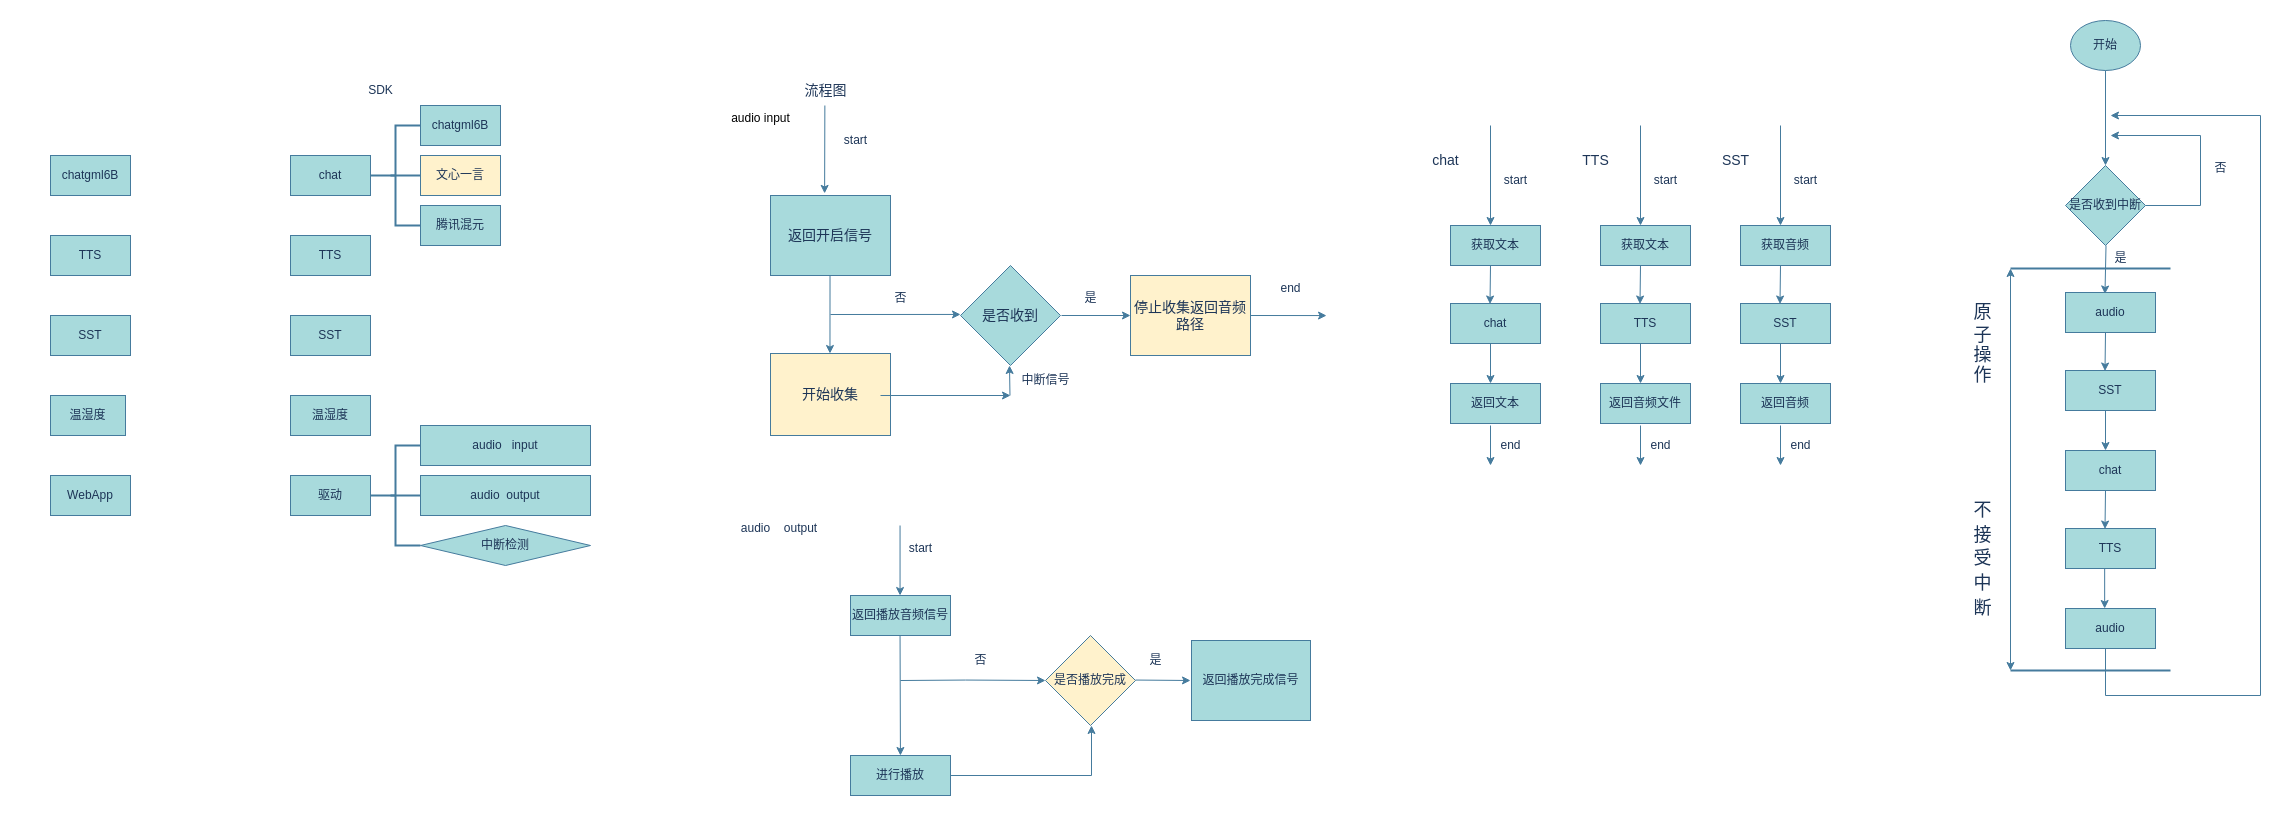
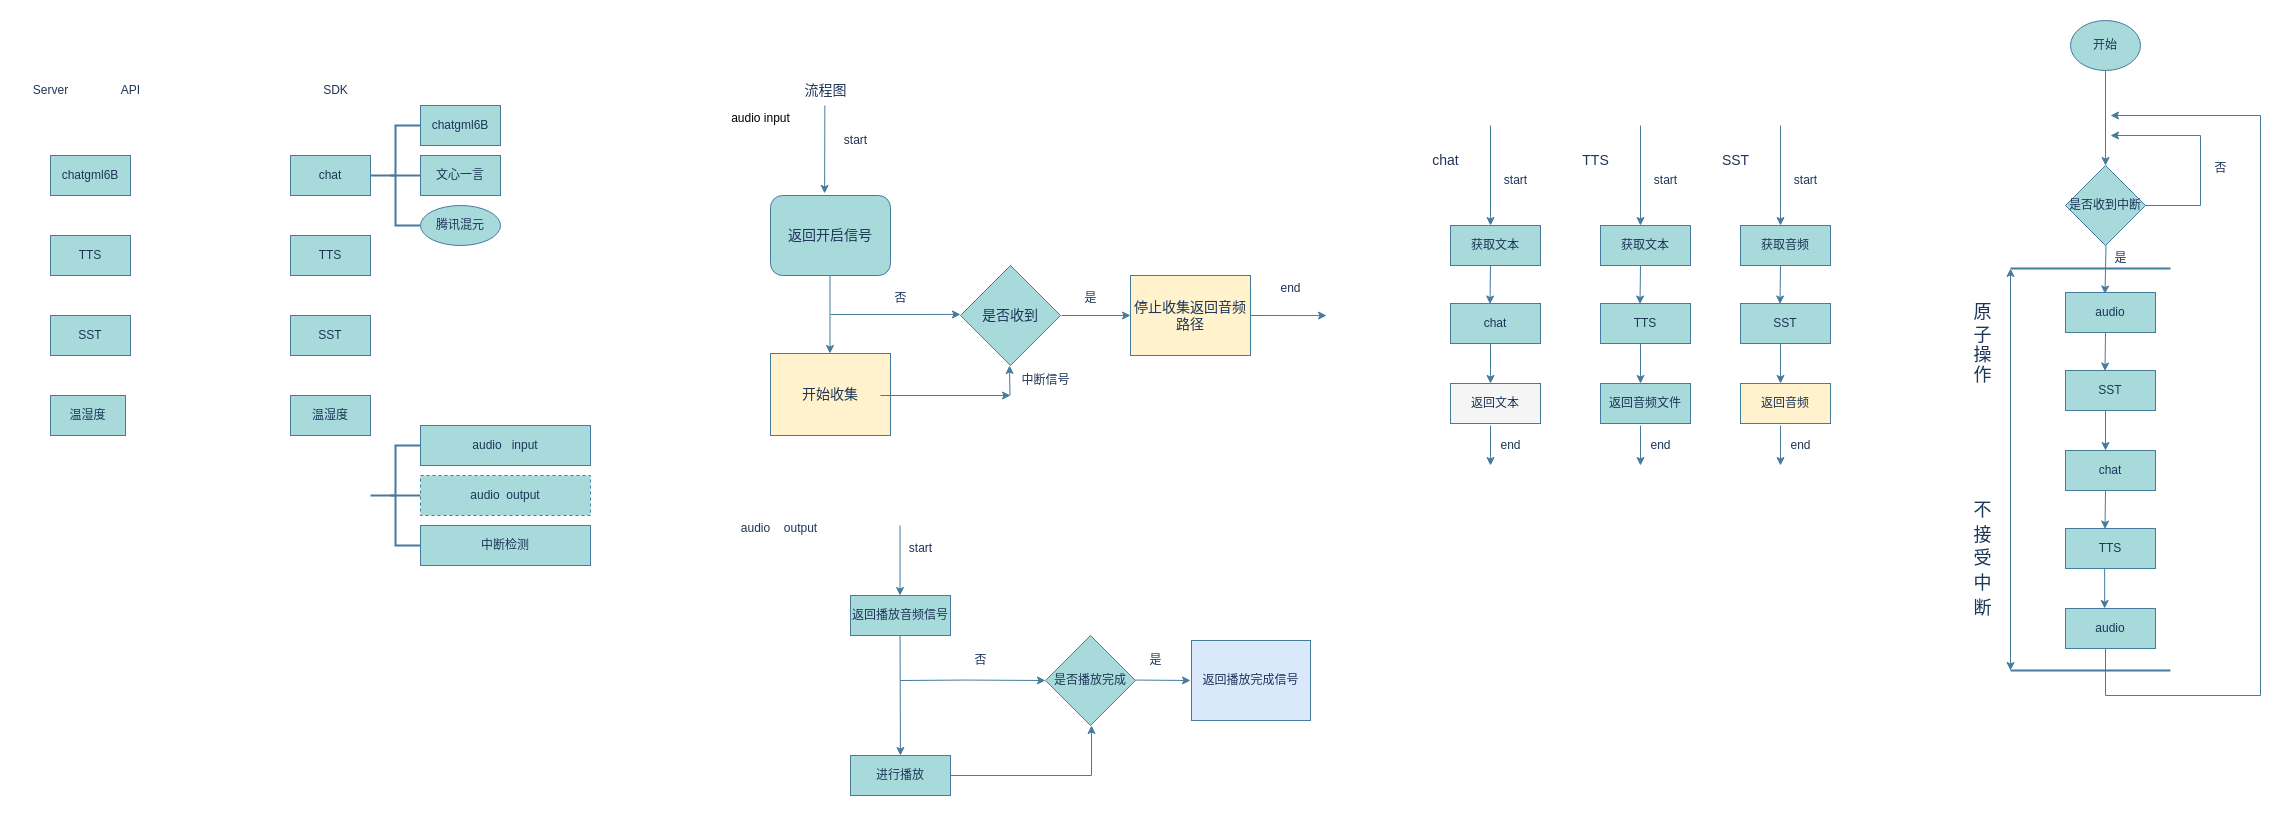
node "Server": added
node "API": added
node "SDK": moved (381, 91) -> (336, 91)
node "文心一言": fillcolor #fff2cc -> #a8dadc
node "腾讯混元": shape rectangle -> ellipse
node "返回开启信号": shape rectangle -> rounded rectangle
node "返回文本": fillcolor #a8dadc -> #f5f5f5
node "返回音频": fillcolor #a8dadc -> #fff2cc
node "WebApp": removed
node "驱动": removed
node "audio output": style solid -> dashed
node "中断检测": shape diamond -> rectangle
node "是否播放完成": fillcolor #fff2cc -> #a8dadc
node "返回播放完成信号": fillcolor #a8dadc -> #dae8fc
